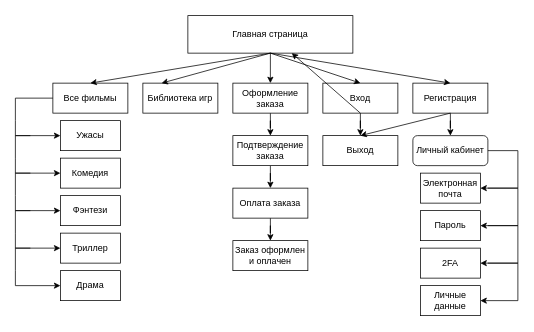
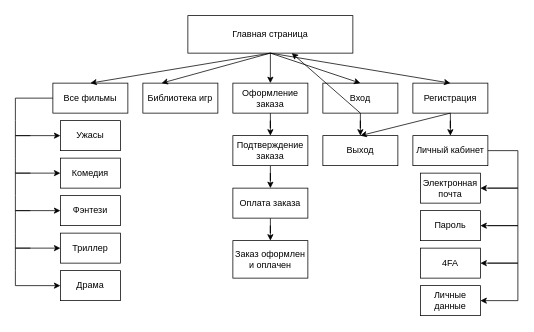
node "Личный кабинет": shape rounded rectangle -> rectangle
node "Заказ оформлен и оплачен": size 75x30 -> 75x38
node "2FA": label "2FA" -> "4FA"
